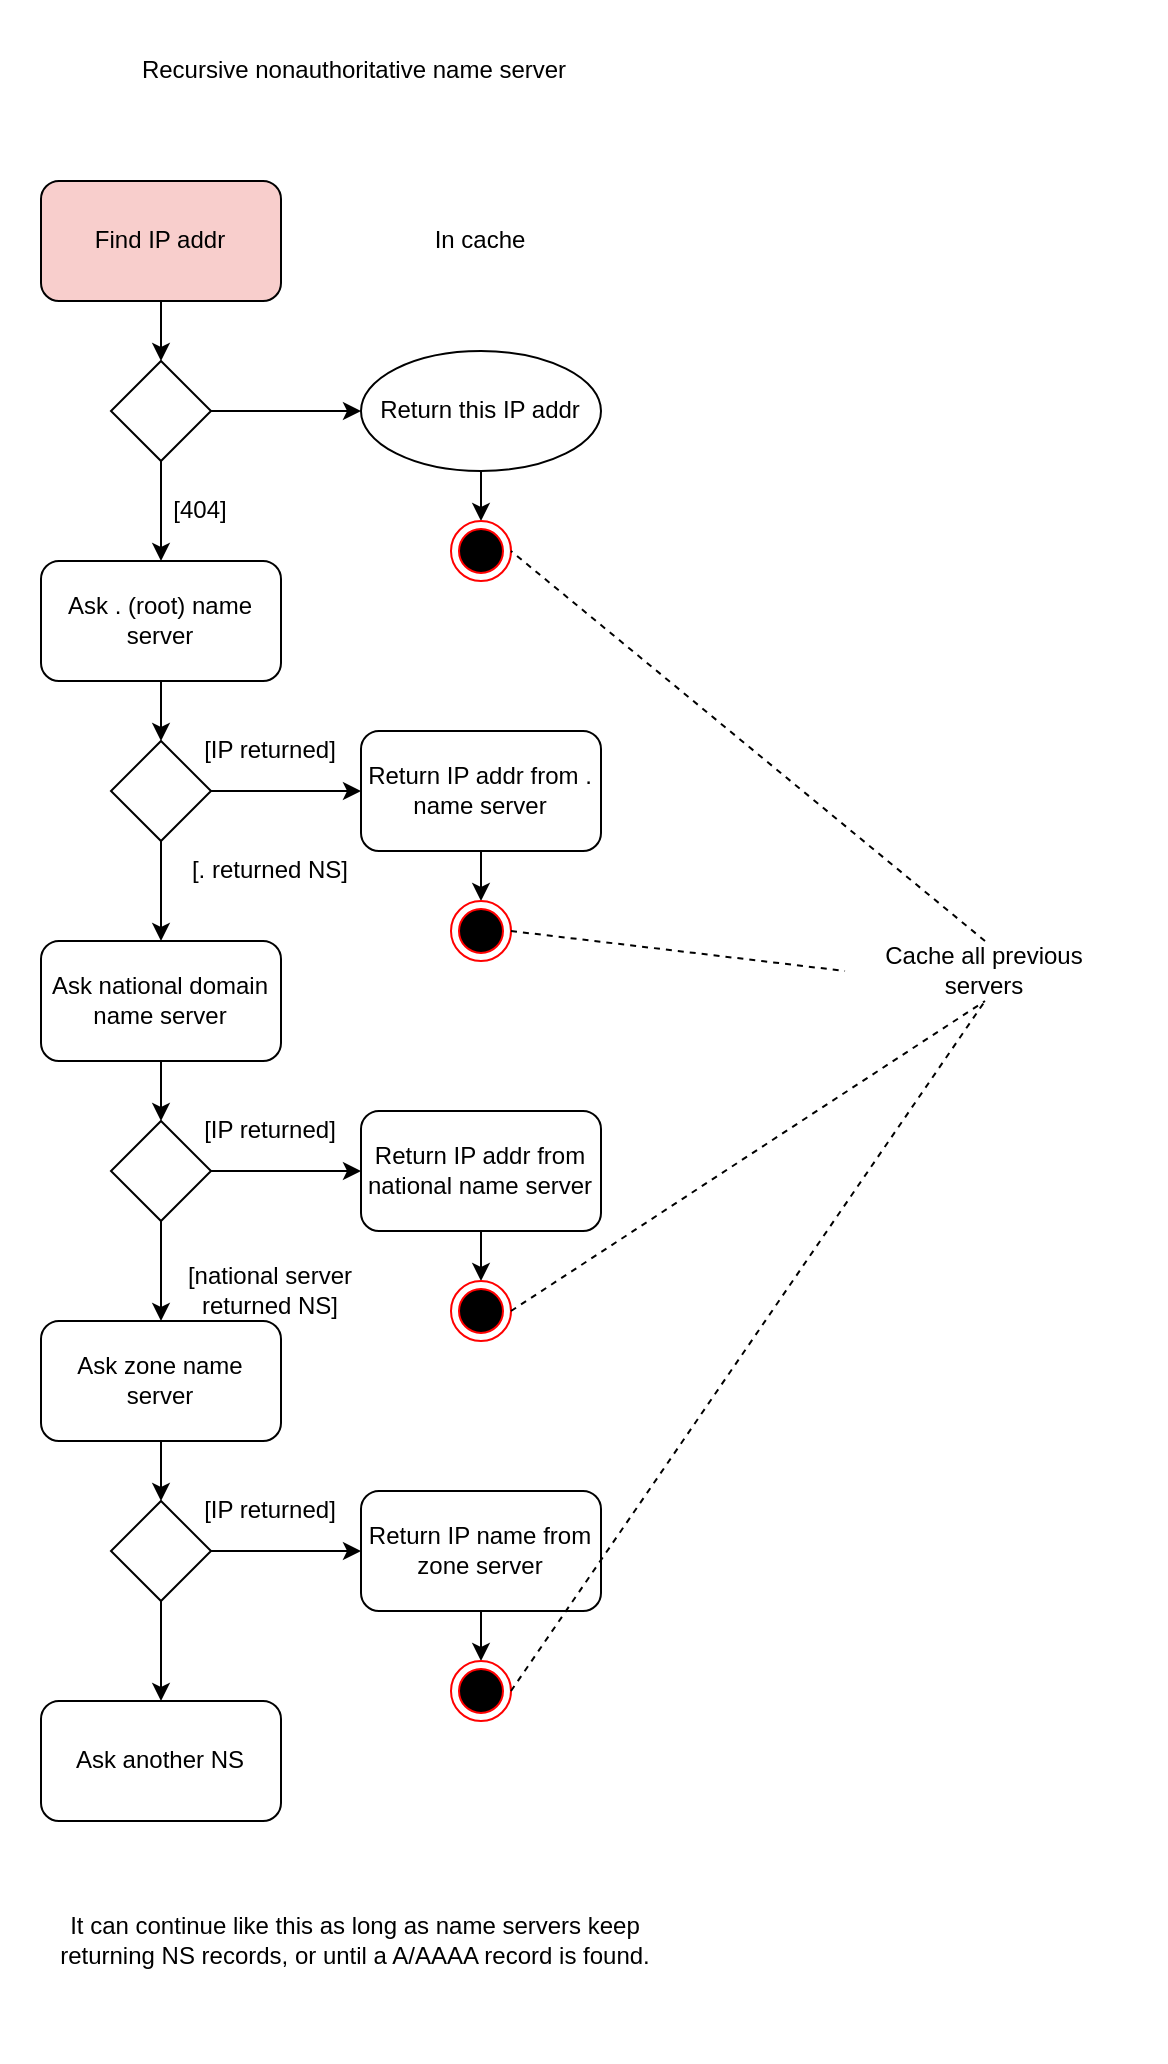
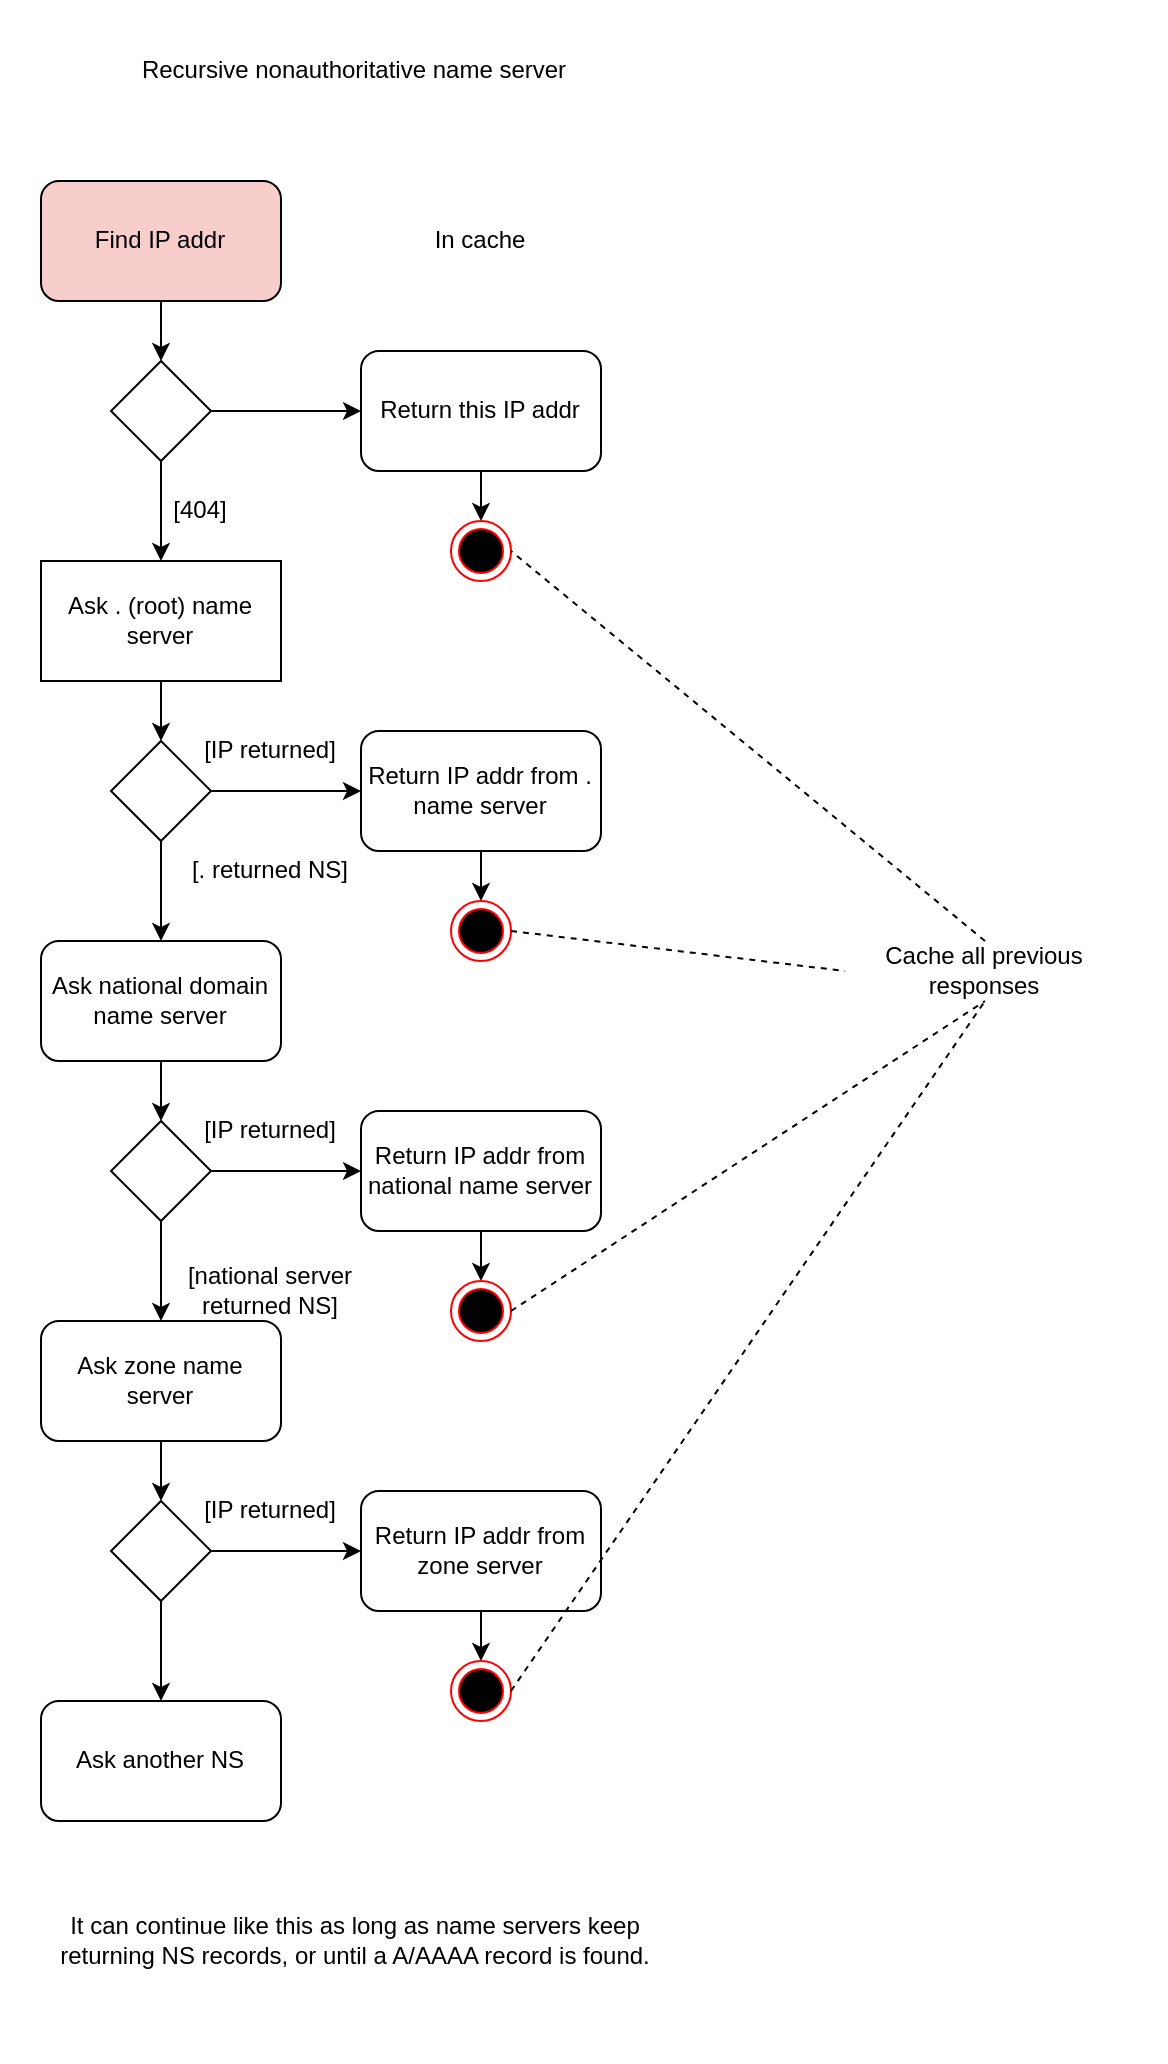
node "Return this IP addr": shape ellipse -> rounded rectangle
node "Ask . (root) name server": shape rounded rectangle -> rectangle
node "Cache all previous servers": label "Cache all previous servers" -> "Cache all previous responses"
node "Return IP name from zone server": label "Return IP name from zone server" -> "Return IP addr from zone server"
